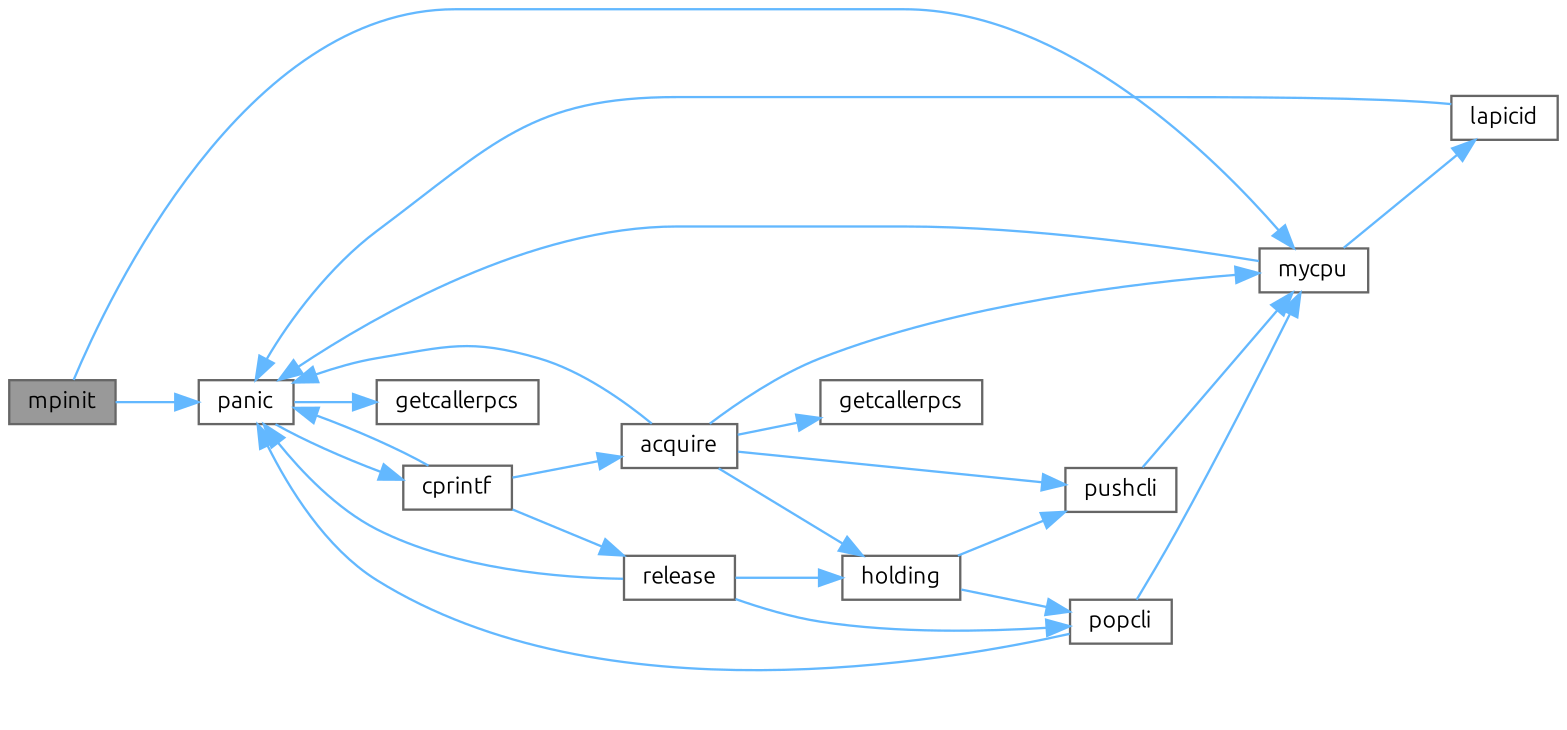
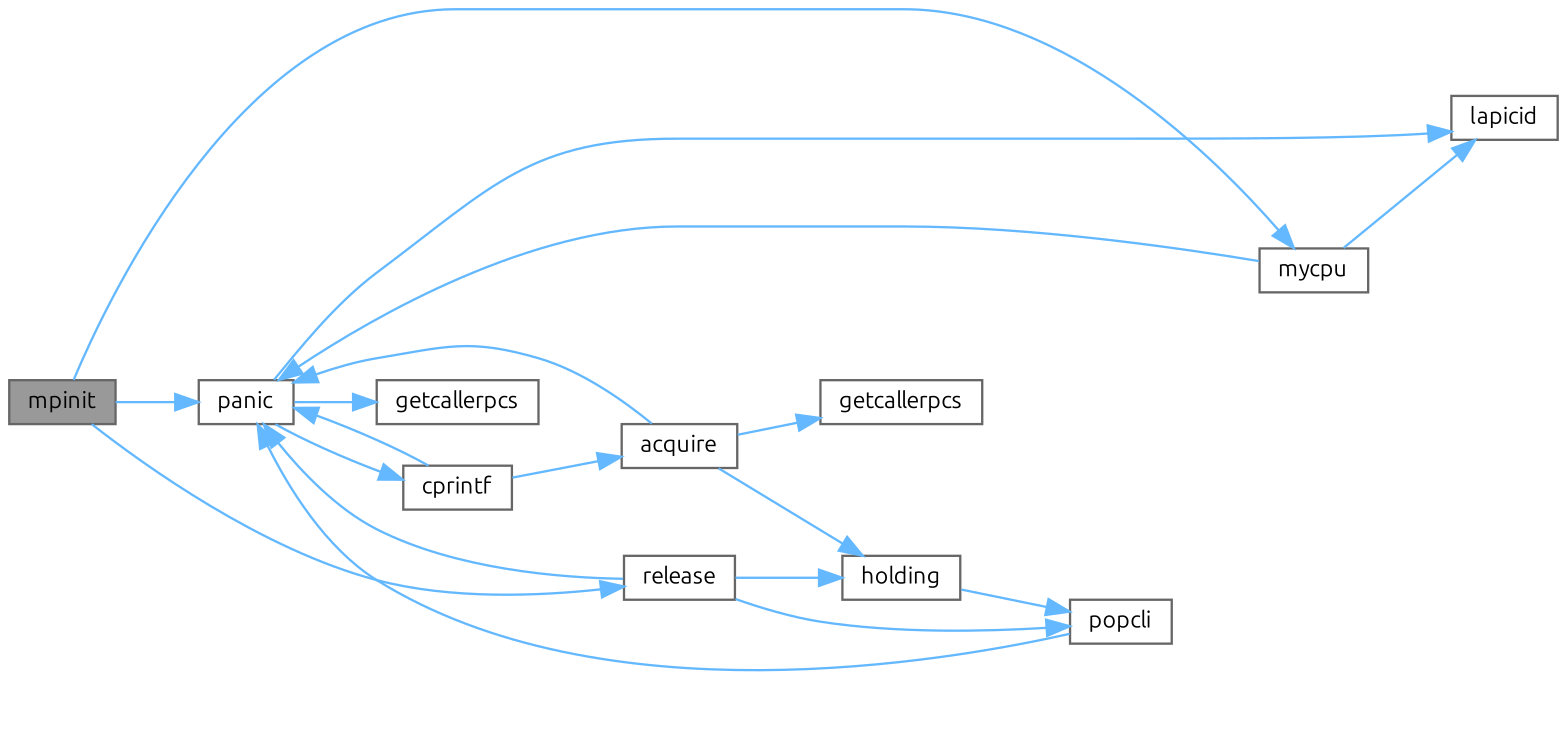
edge "lapicid" -> "panic": reversed
edge "acquire" -> "mycpu": removed
edge "popcli" -> "mycpu": removed
node "pushcli": removed
edge "cprintf" -> "release": now "mpinit" -> "release"
